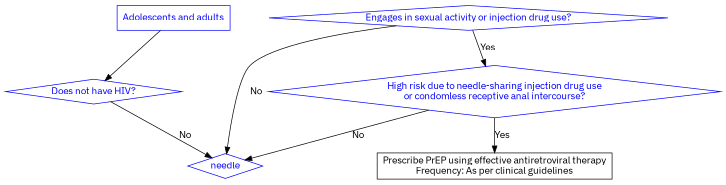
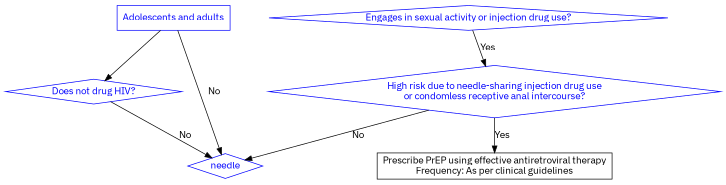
edge "Engages in sexual activity or injection drug use?" -> "needle": now "Adolescents and adults" -> "needle"
node "Does not have HIV?": label "Does not have HIV?" -> "Does not drug HIV?"
